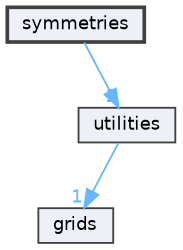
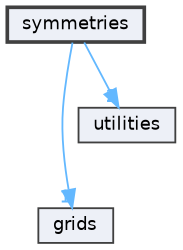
edge "utilities" -> "grids": now "symmetries" -> "grids"
